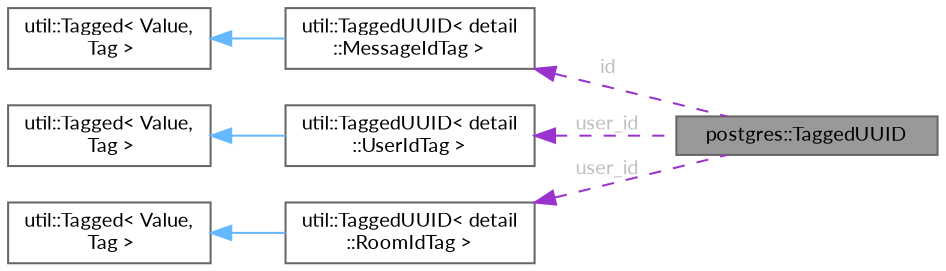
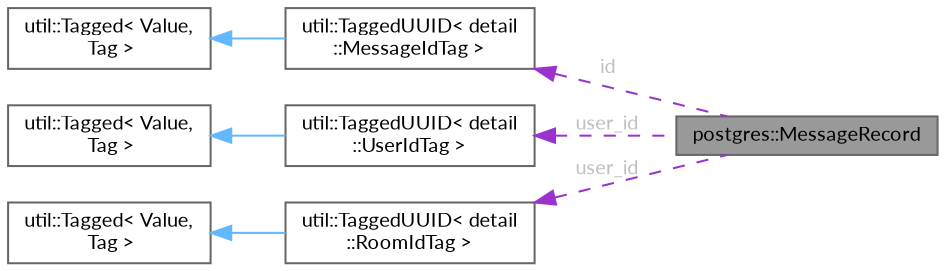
node "postgres::TaggedUUID": label "postgres::TaggedUUID" -> "postgres::MessageRecord"
